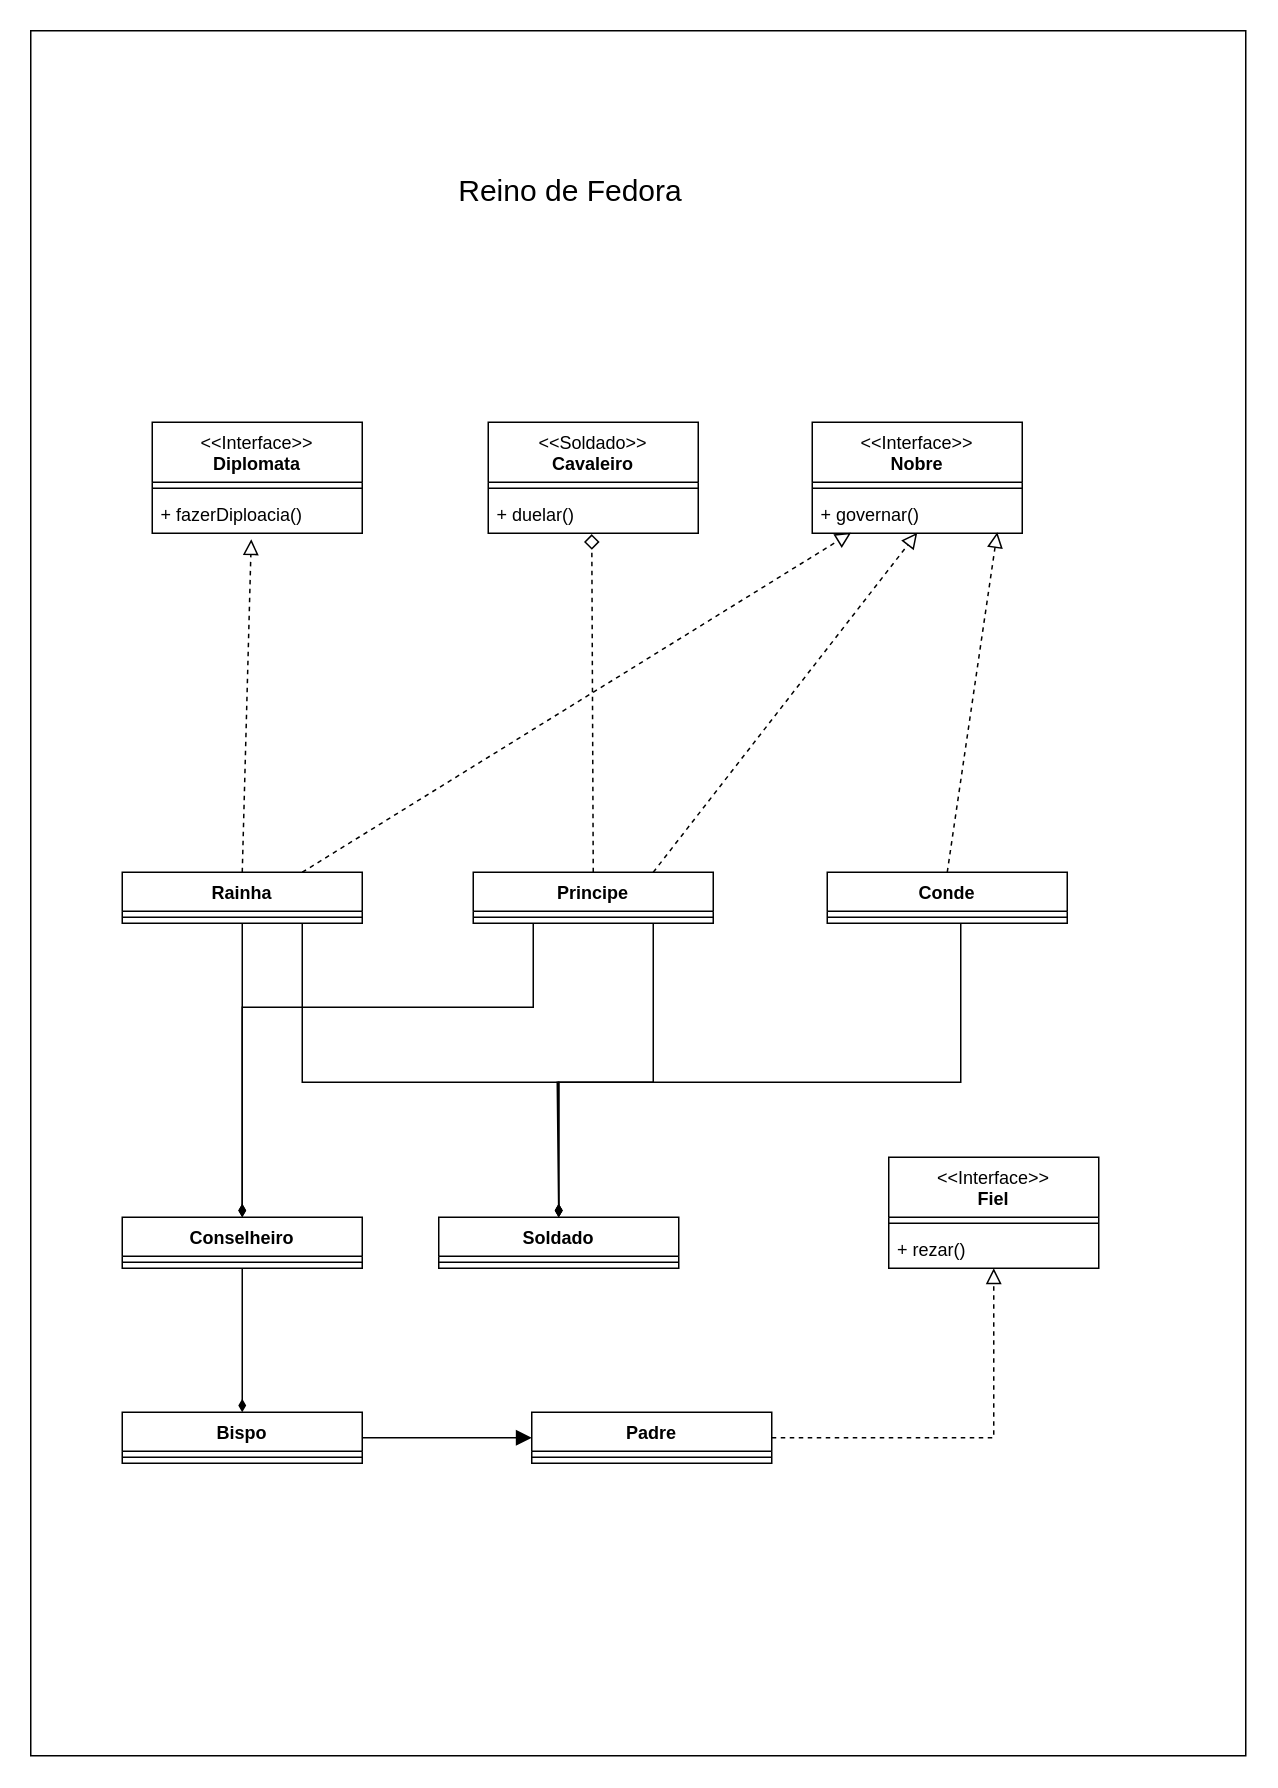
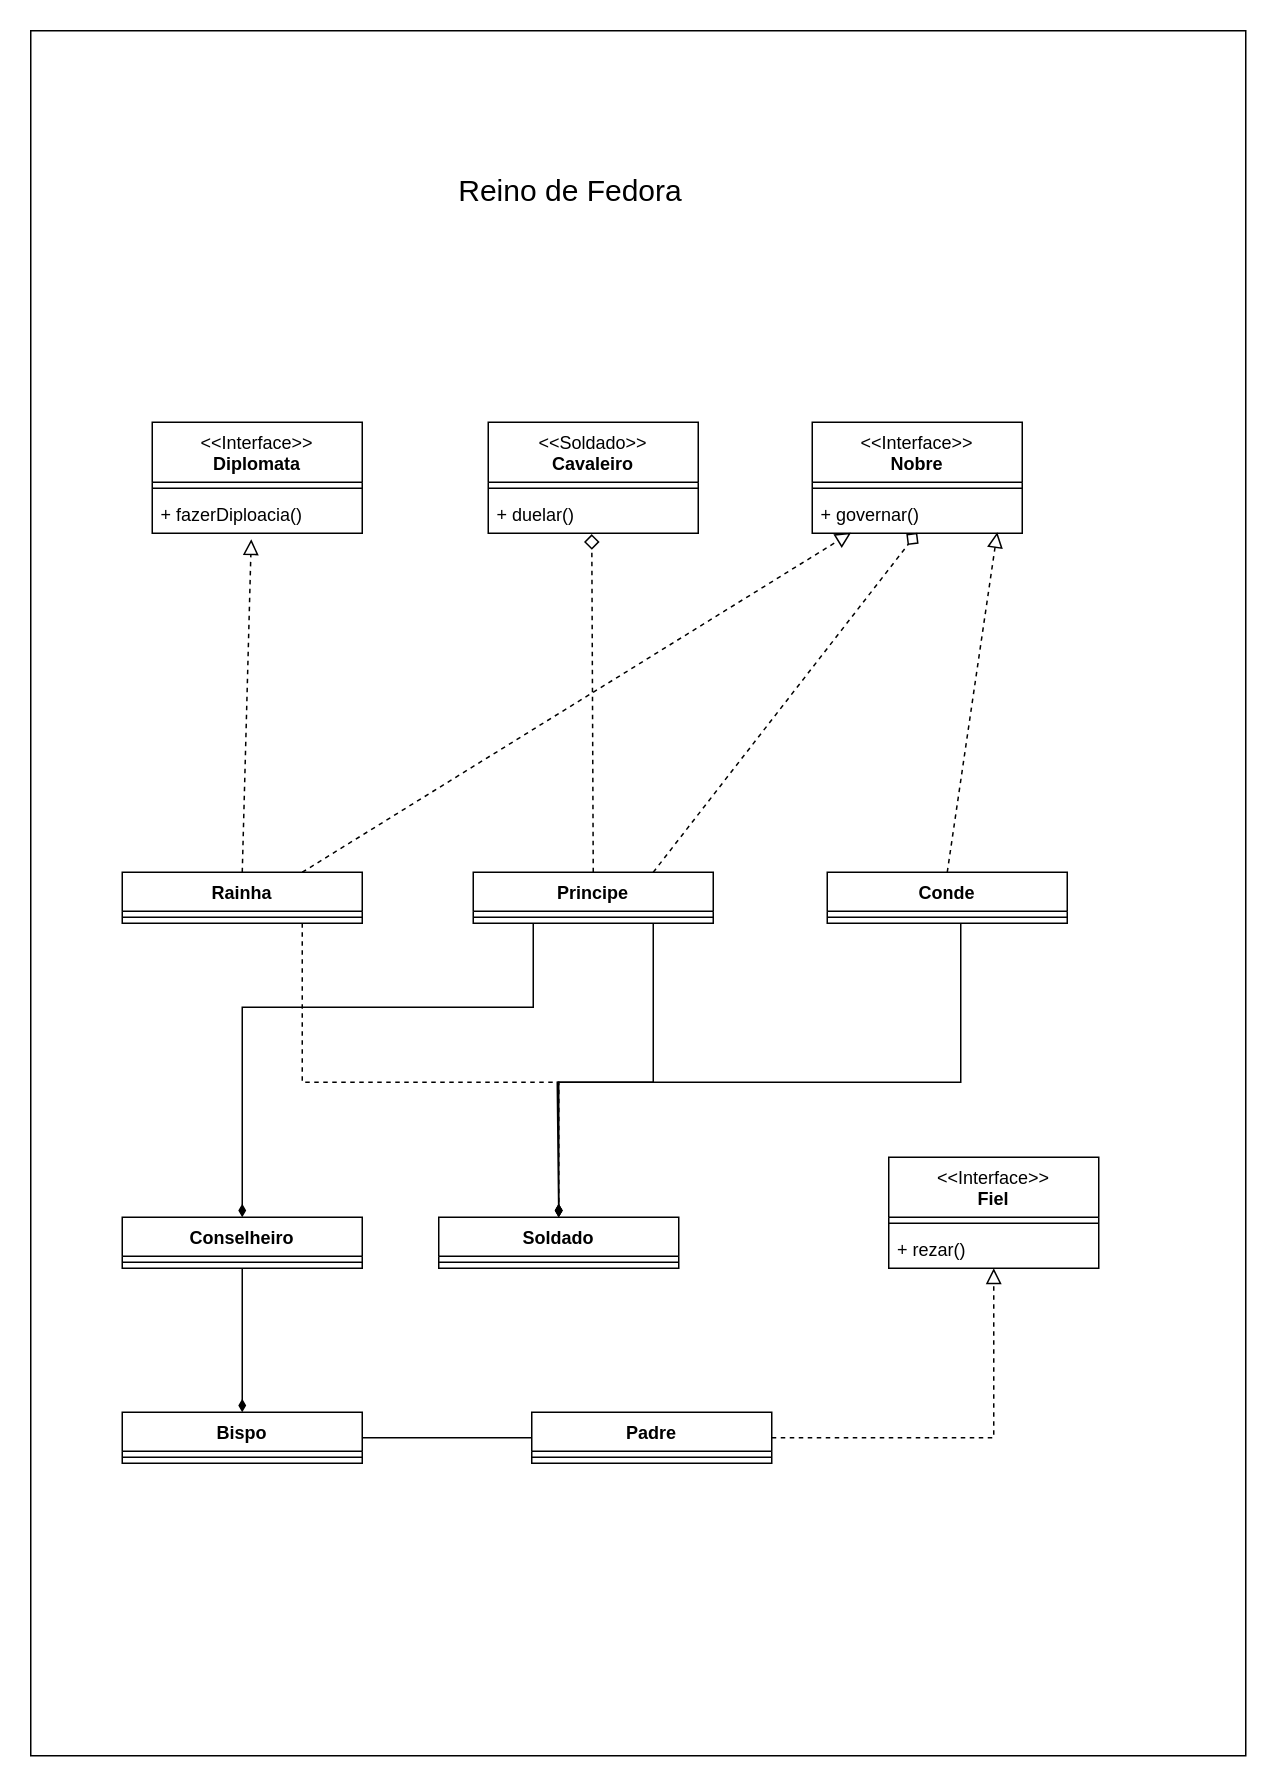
edge "Principe" -> "+ governar()": arrowhead block -> diamond
edge "Rainha" -> "Conselheiro": removed
edge "Rainha" -> "Soldado": style solid -> dashed
edge "Bispo" -> "Padre": arrowhead block -> none
